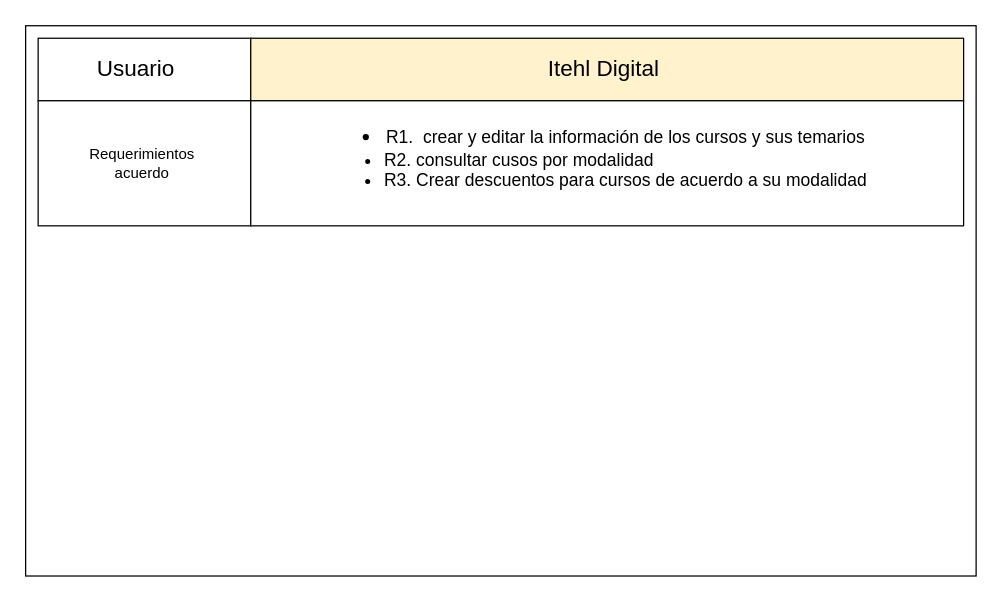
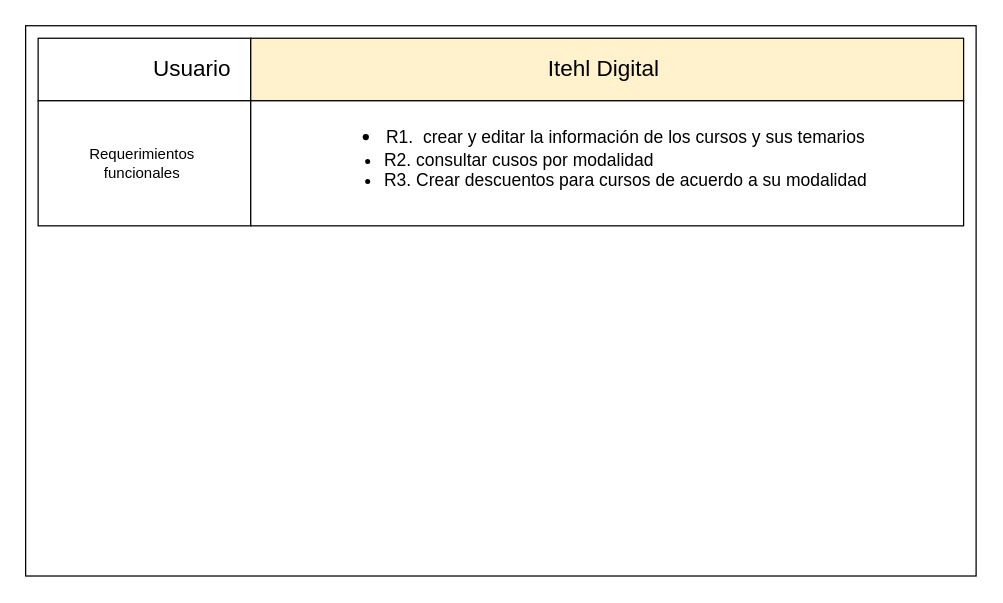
node "Usuario": moved (138, 69) -> (194, 69)
node "Requerimientos acuerdo": label "Requerimientos acuerdo" -> "Requerimientos funcionales"
